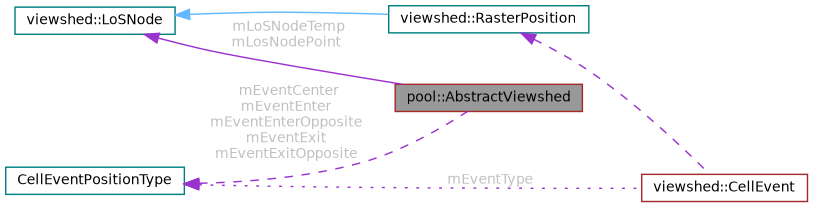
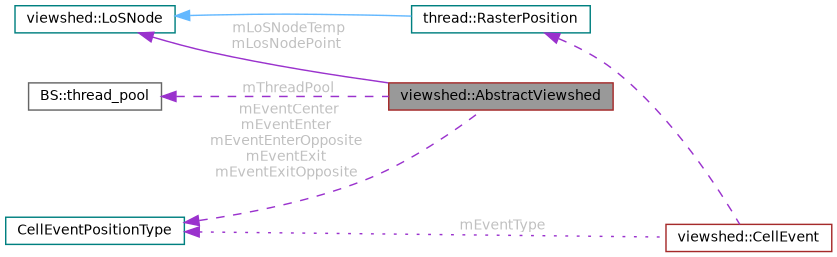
node "viewshed::RasterPosition": label "viewshed::RasterPosition" -> "thread::RasterPosition"
node "BS::thread_pool": added
node "pool::AbstractViewshed": label "pool::AbstractViewshed" -> "viewshed::AbstractViewshed"
